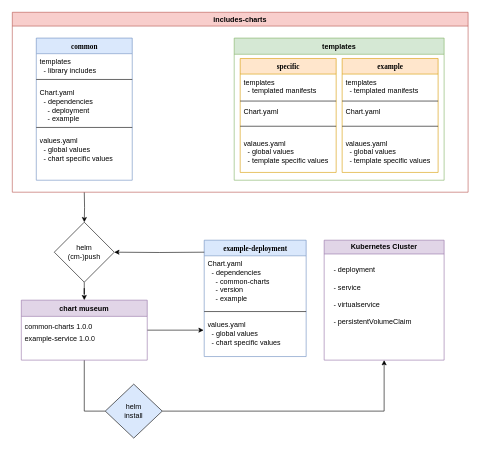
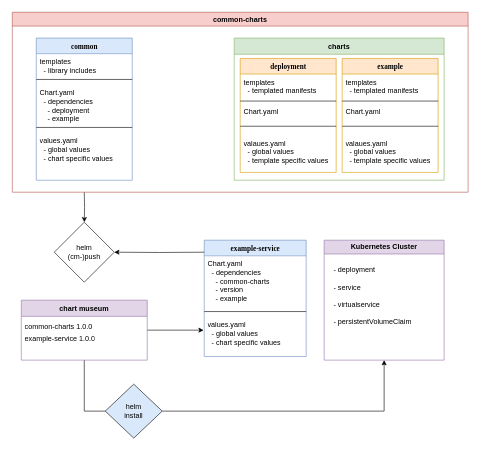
node "includes-charts": label "includes-charts" -> "common-charts"
node "templates": label "templates" -> "charts"
node "specific": label "specific" -> "deployment"
node "example-deployment": label "example-deployment" -> "example-service"
edge "helm (cm-)push" -> "chart museum": removed
